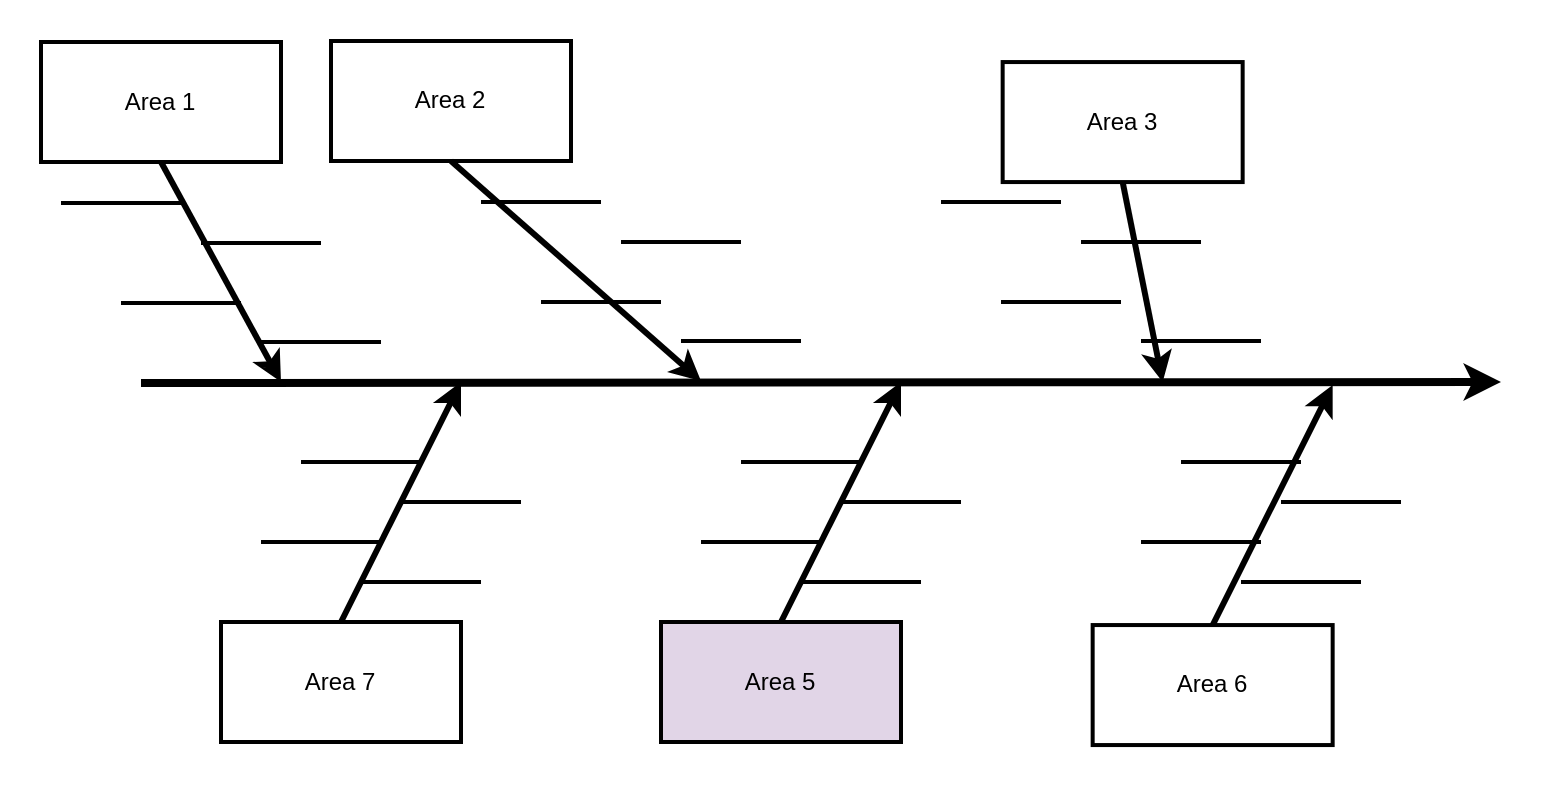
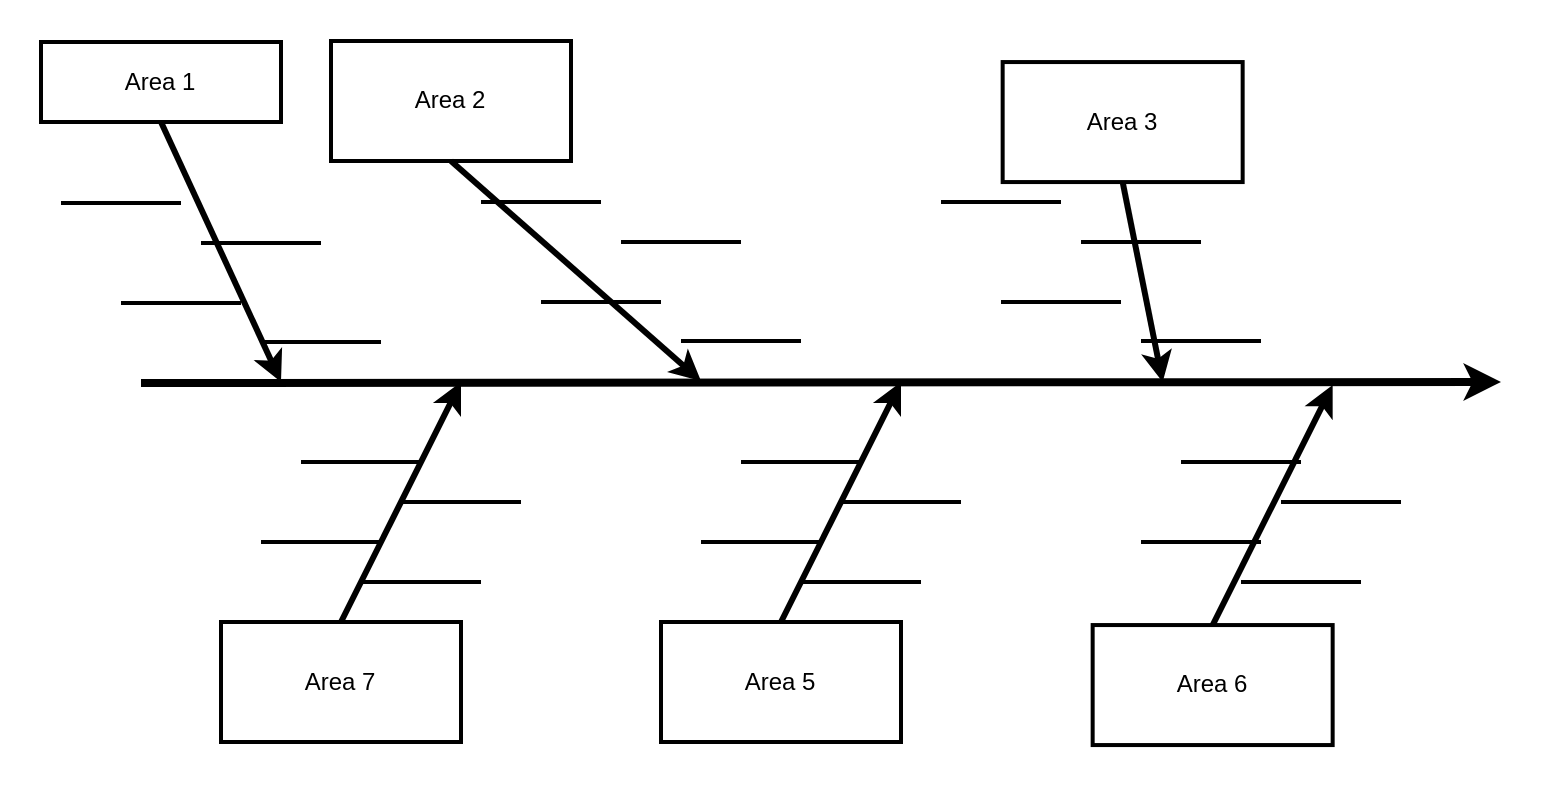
node "Area 1": size 240x120 -> 240x80
node "Area 5": fillcolor #e1d5e7 -> #ffffff
